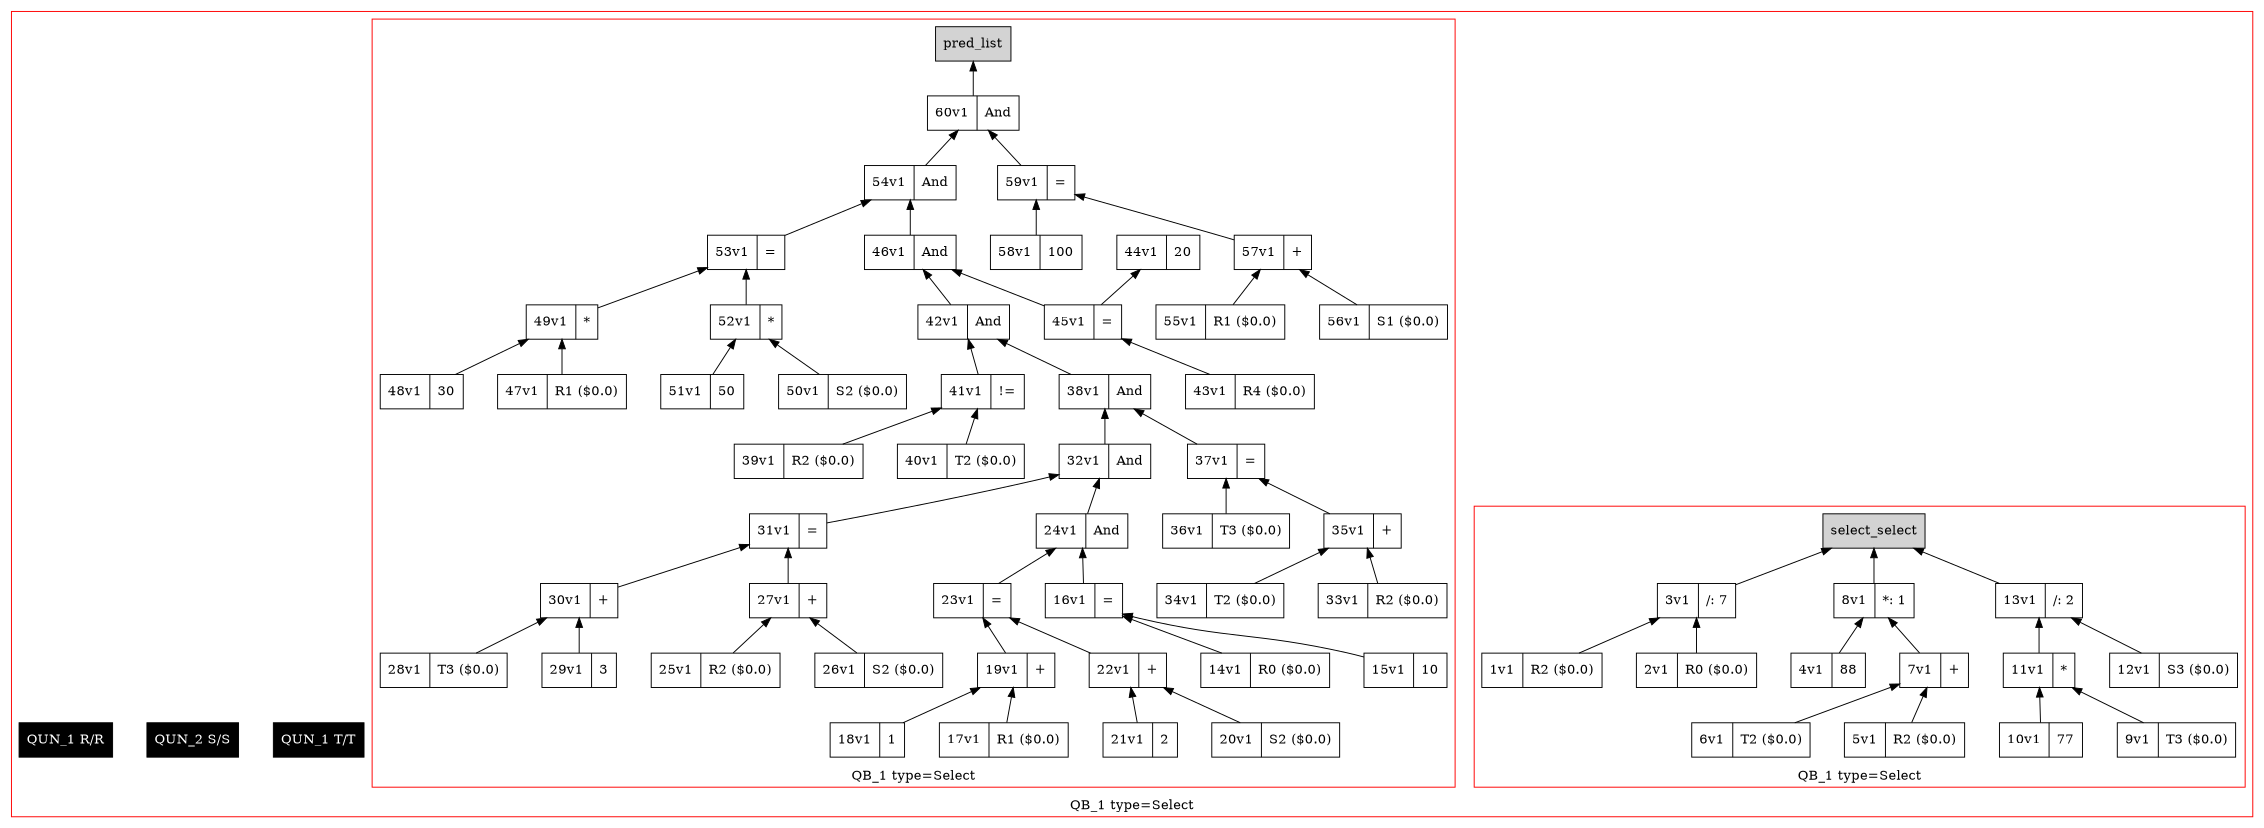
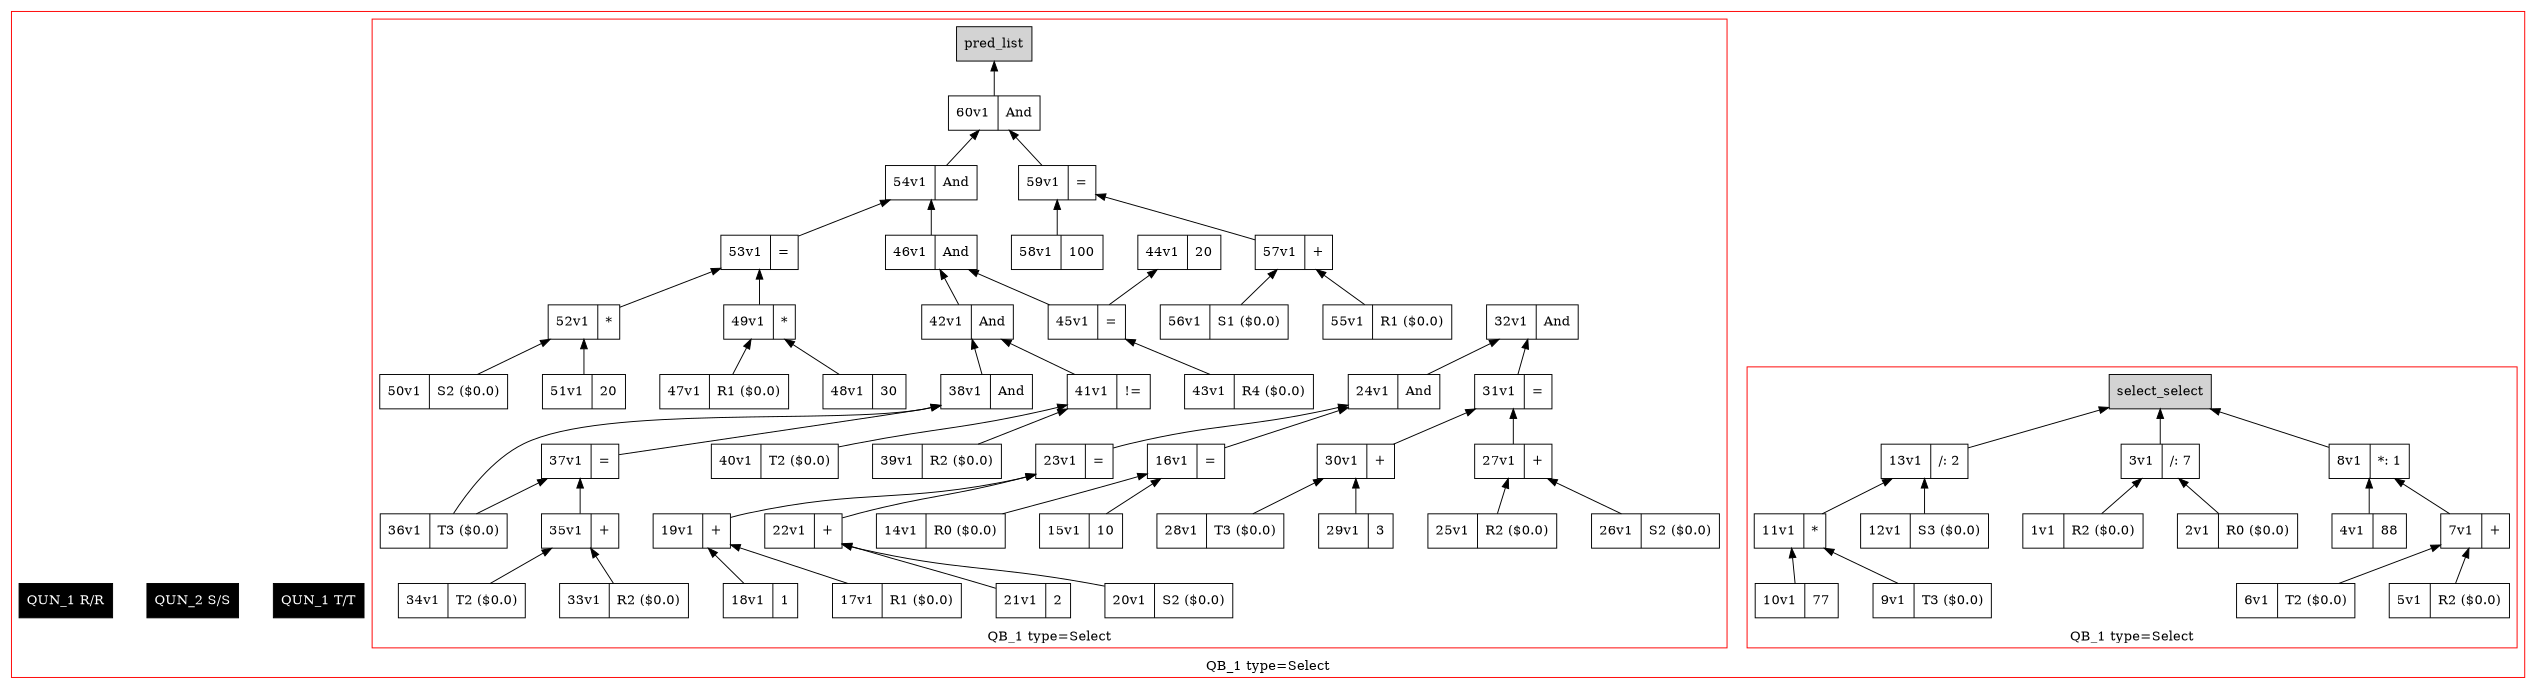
node "51v1": text "50" -> "20"
edge "32v1" -> "38v1": now "36v1" -> "38v1"
